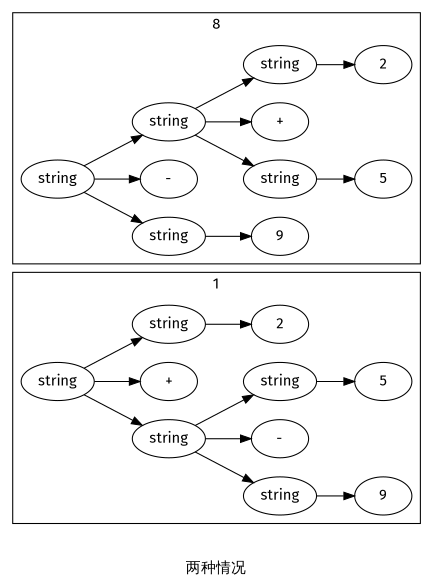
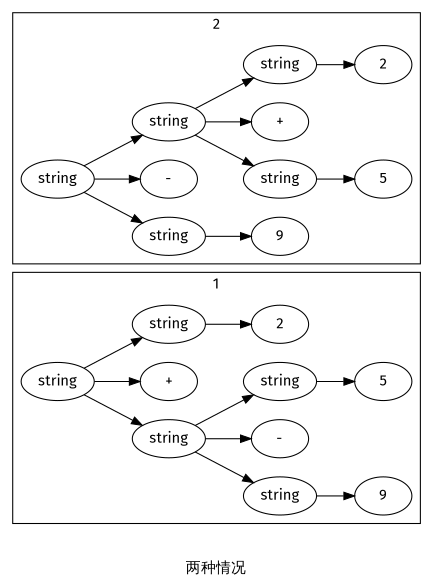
cluster "8": label "8" -> "2"
